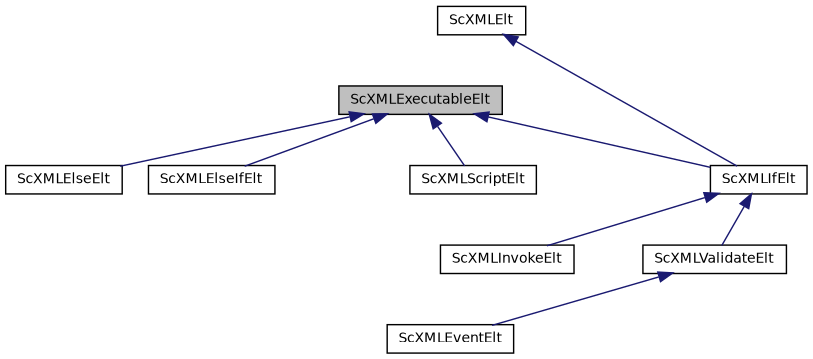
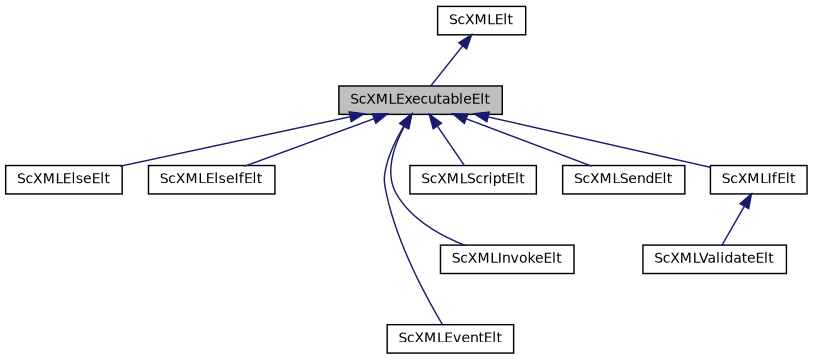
edge "ScXMLIfElt" -> "ScXMLElt": now "ScXMLExecutableElt" -> "ScXMLElt"
node "ScXMLSendElt": added
edge "ScXMLInvokeElt" -> "ScXMLIfElt": now "ScXMLInvokeElt" -> "ScXMLExecutableElt"
edge "ScXMLEventElt" -> "ScXMLValidateElt": now "ScXMLEventElt" -> "ScXMLExecutableElt"
